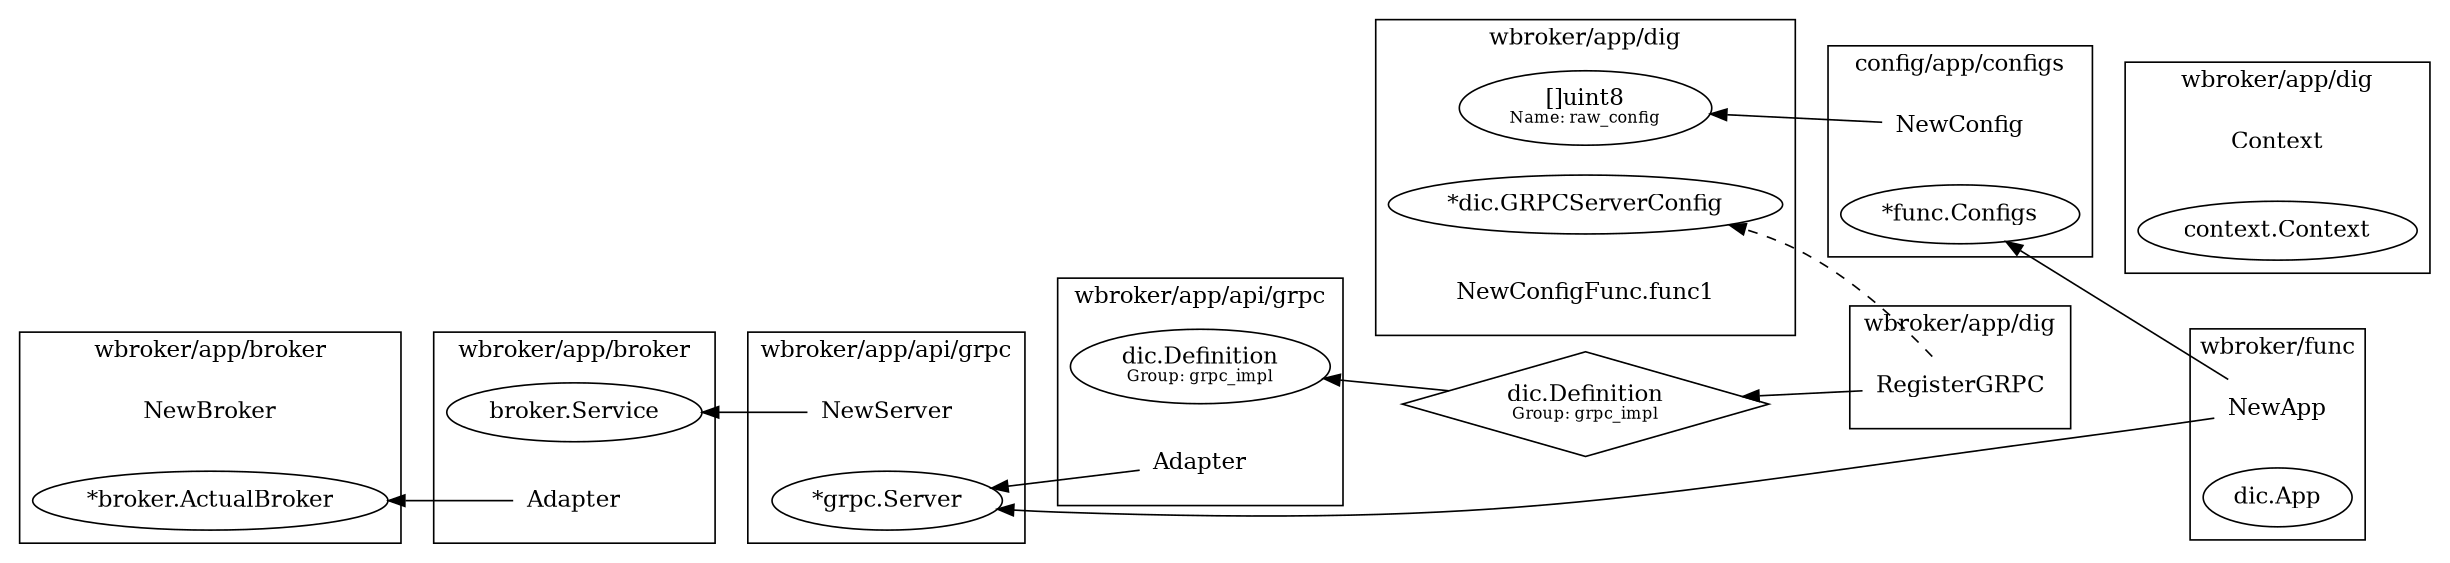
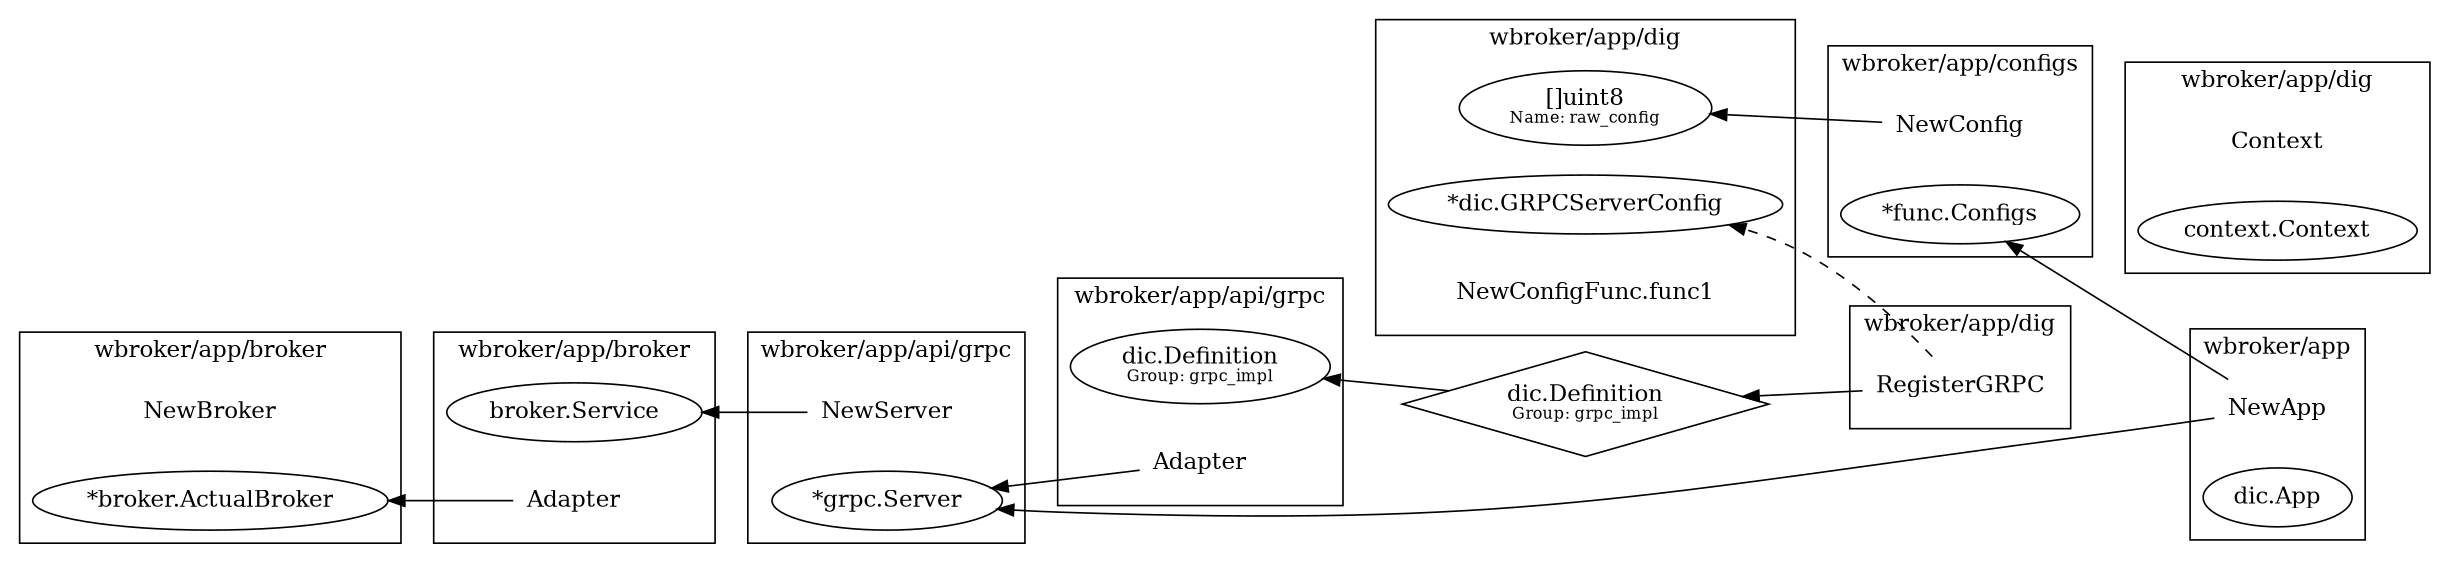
cluster "config/app/configs": label "config/app/configs" -> "wbroker/app/configs"
cluster "wbroker/func": label "wbroker/func" -> "wbroker/app"
